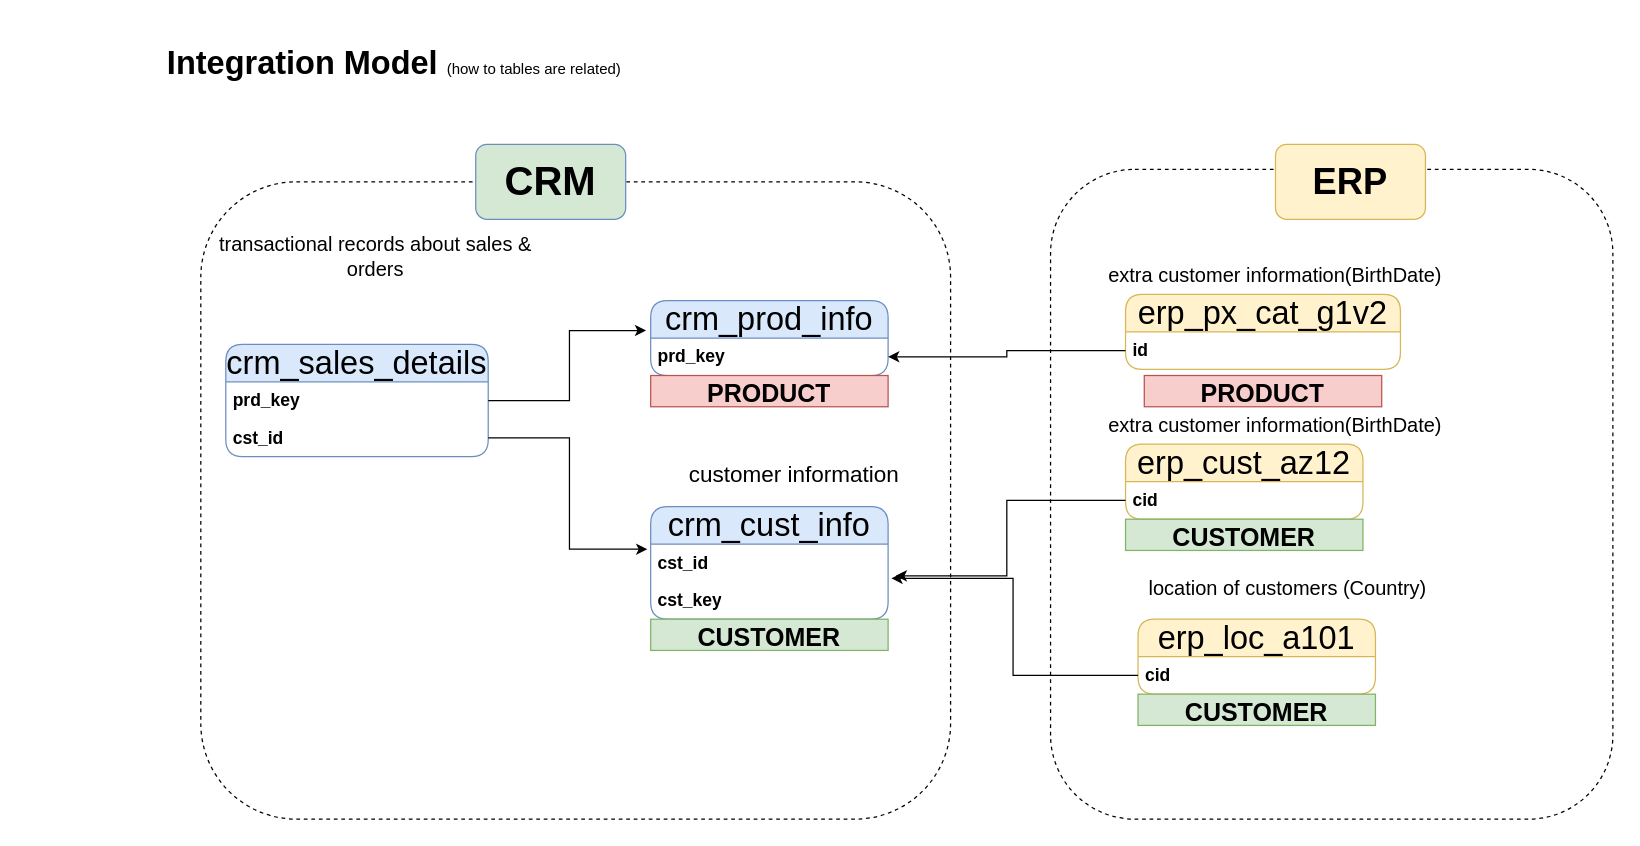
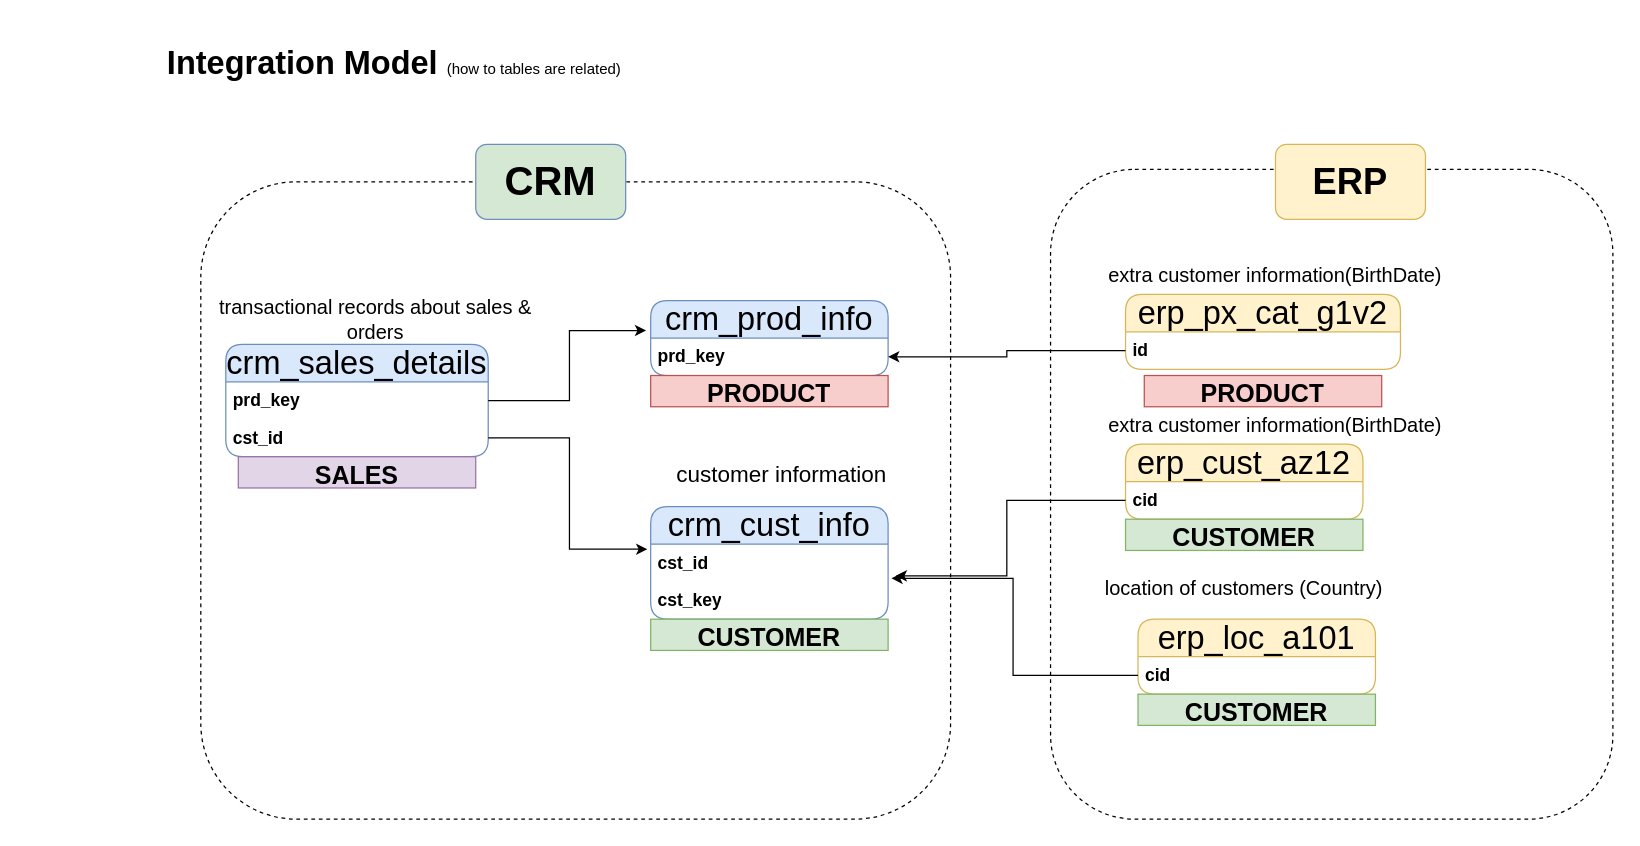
node "transactional records about sales & orders": moved (376, 257) -> (376, 319)
node "SALES": added
node "customer information": moved (794, 476) -> (782, 476)
node "location of customers (Country)": moved (1288, 588) -> (1244, 588)
